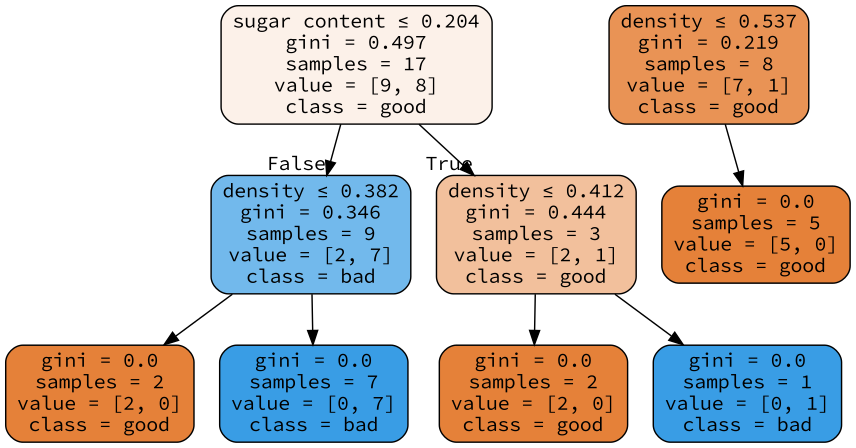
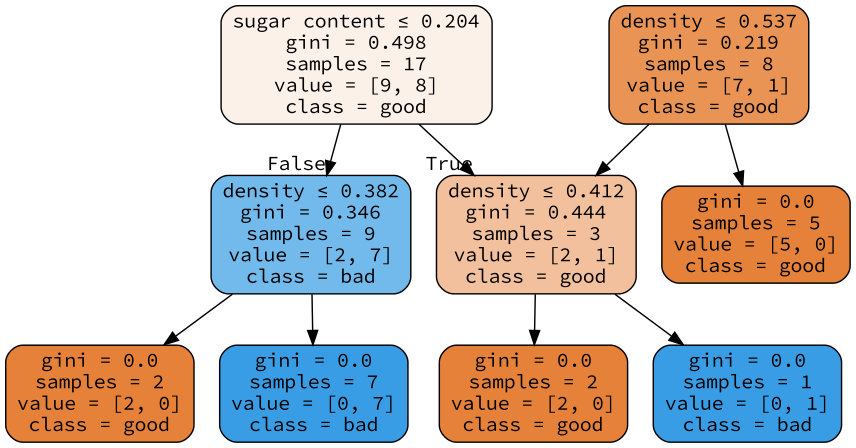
node "sugar content ≤ 0.204": text "gini = 0.497" -> "gini = 0.498"
edge "density ≤ 0.537" -> "density ≤ 0.412": added
